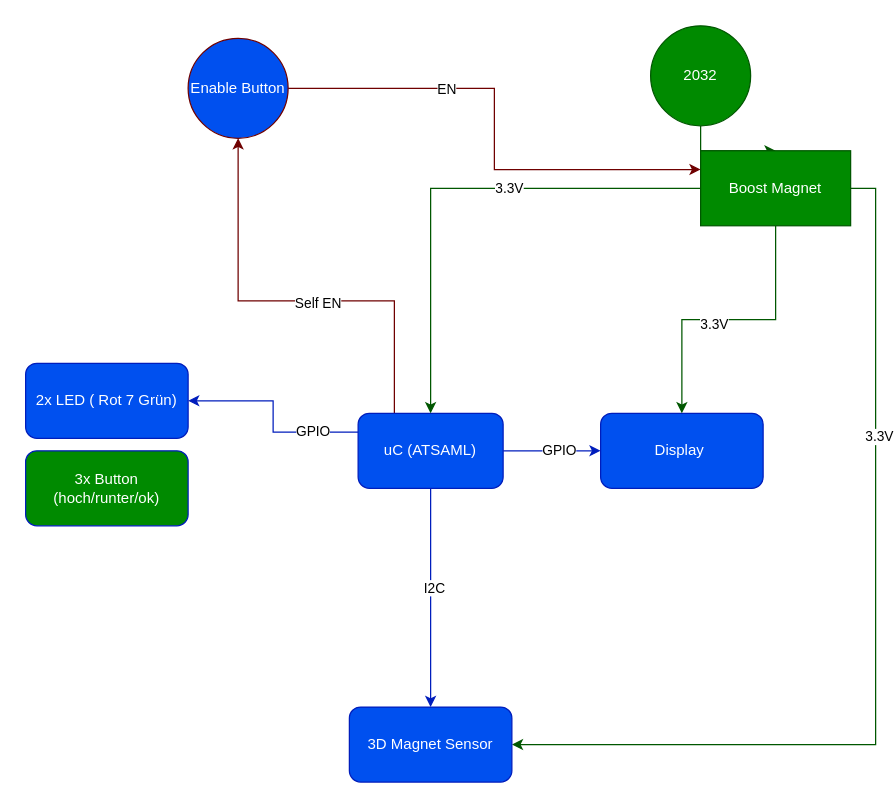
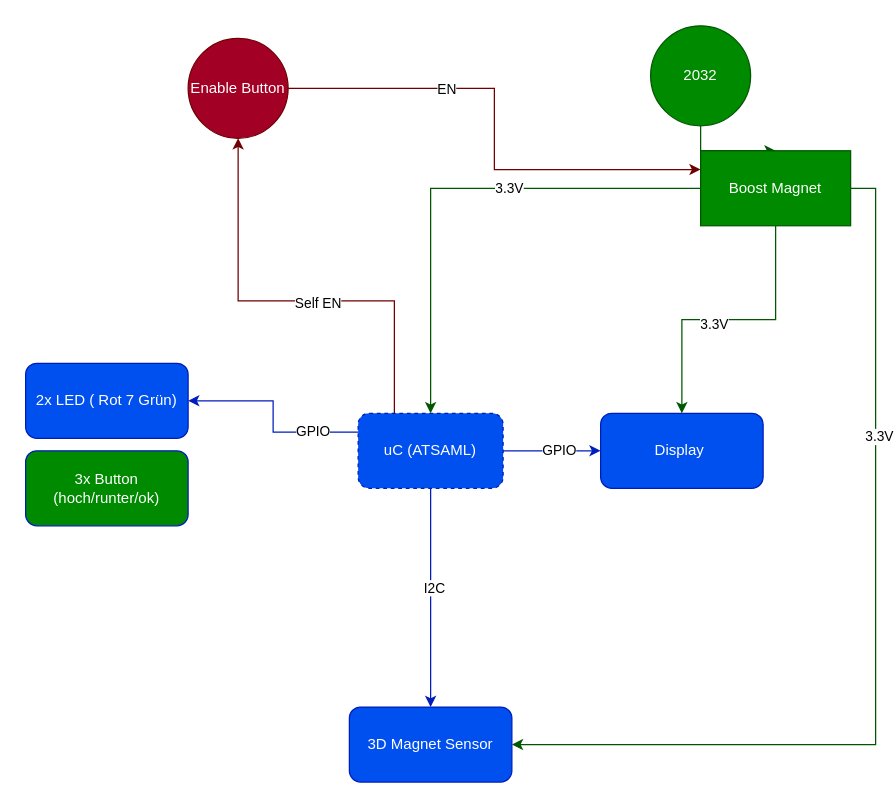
node "Enable Button": fillcolor #0050ef -> #a20025
node "uC (ATSAML)": style solid -> dashed
